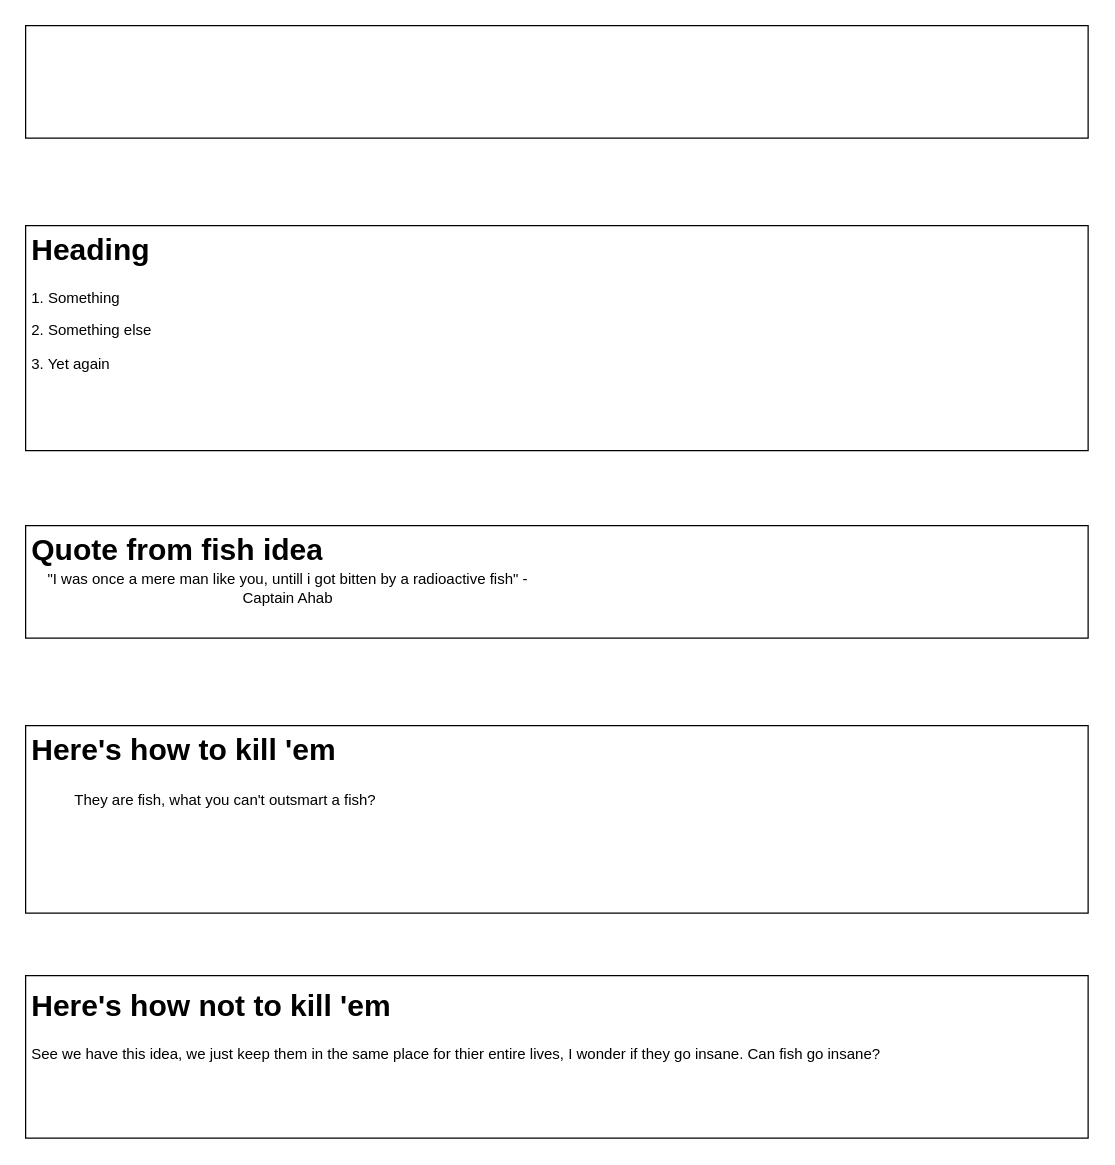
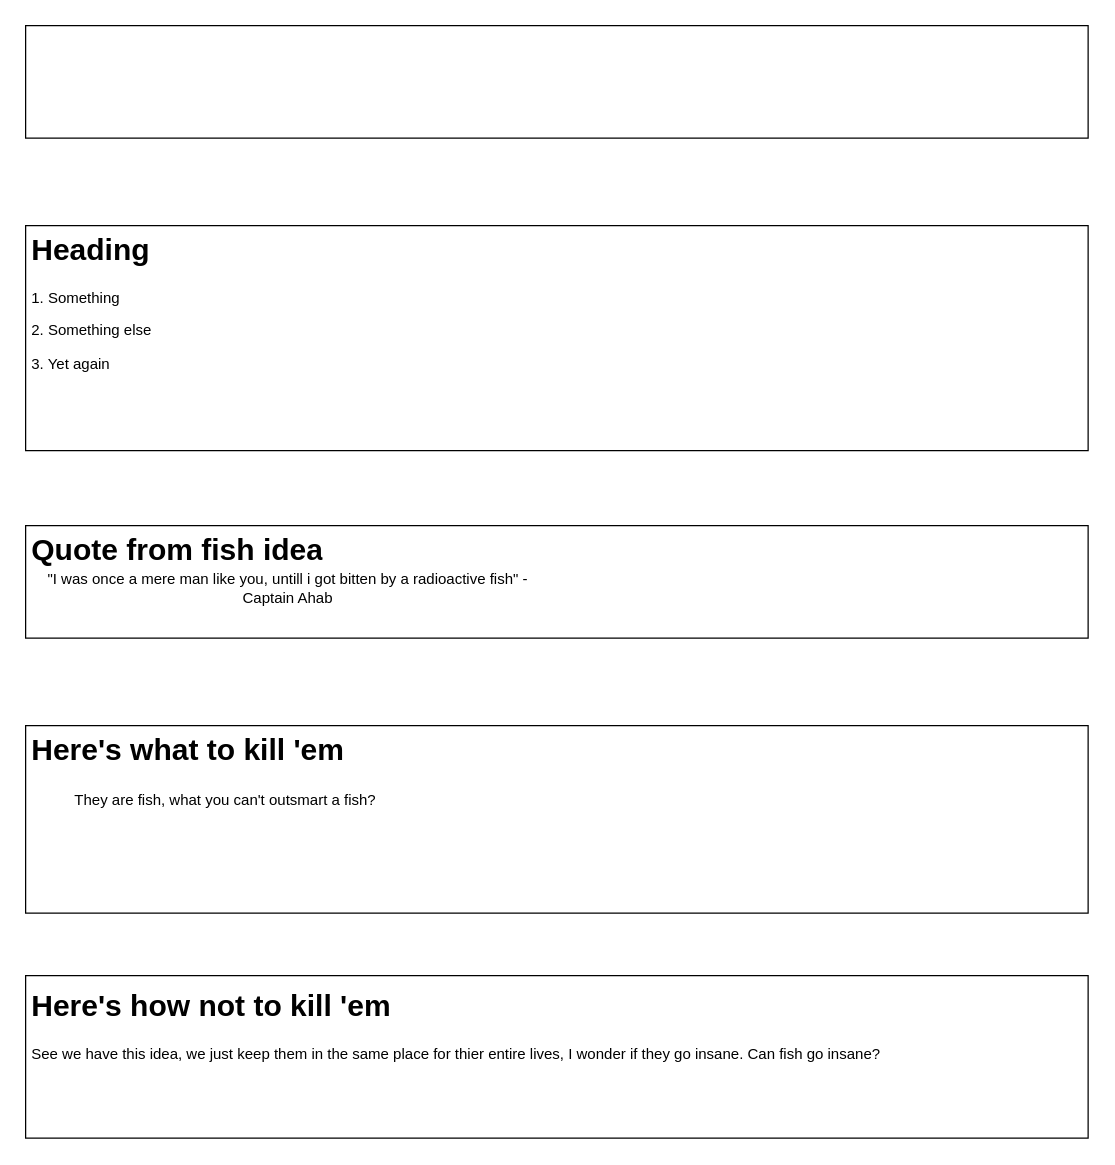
node "Here's how to kill 'em": label "Here's how to kill 'em" -> "Here's what to kill 'em"
